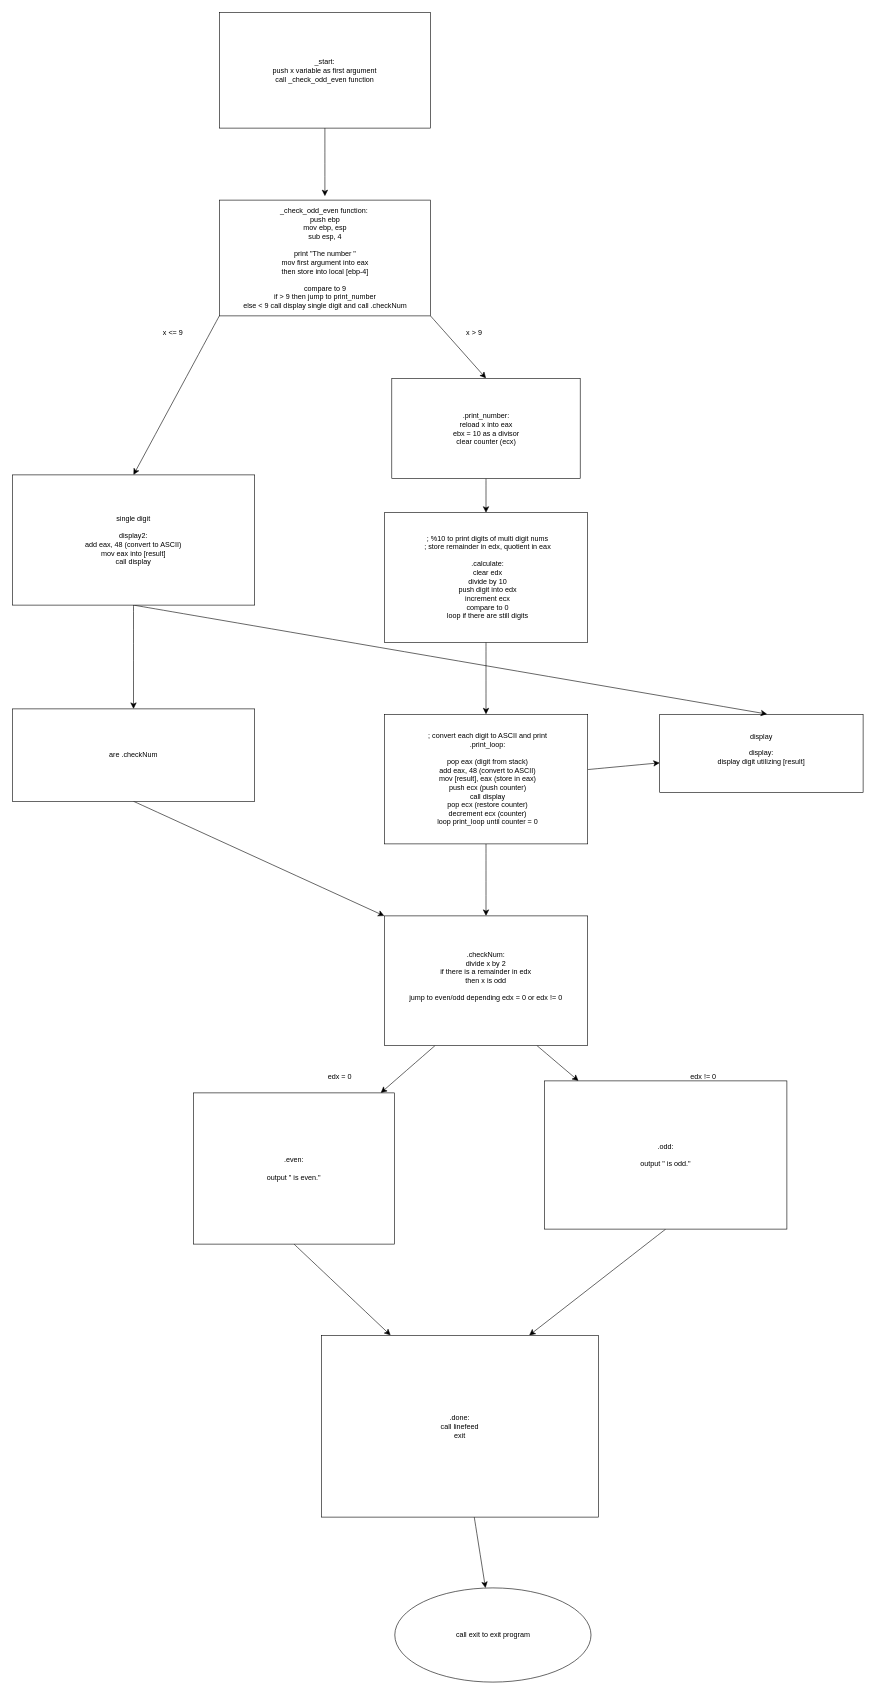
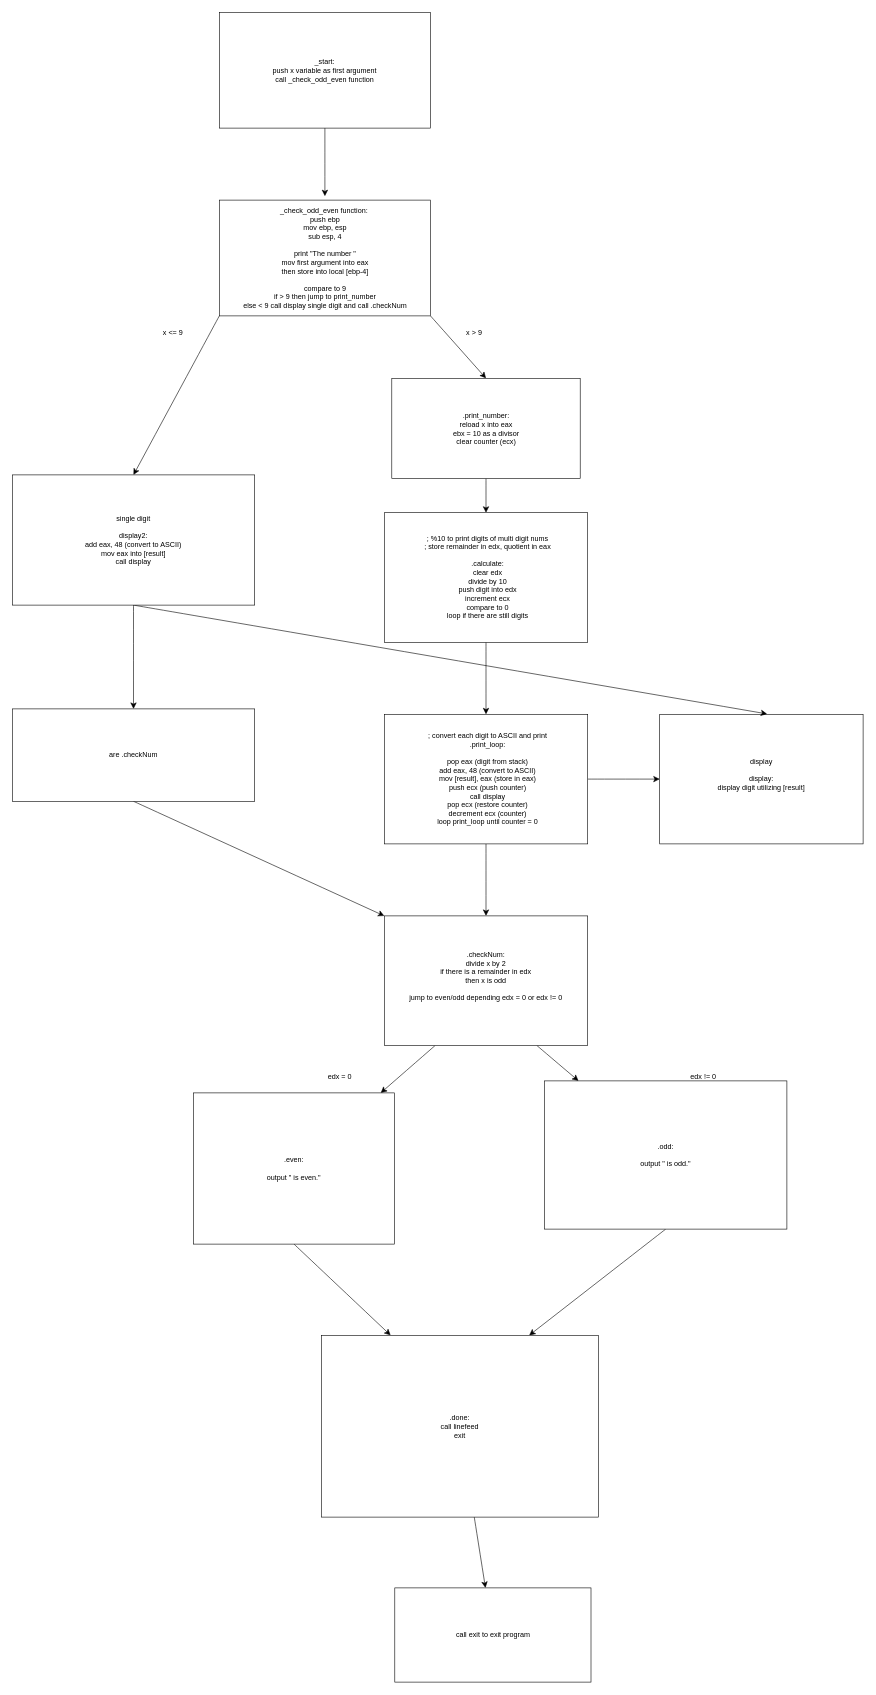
node "display display: display digit utilizing [result]": size 203x78 -> 203x130
node "call exit to exit program": shape ellipse -> rectangle
